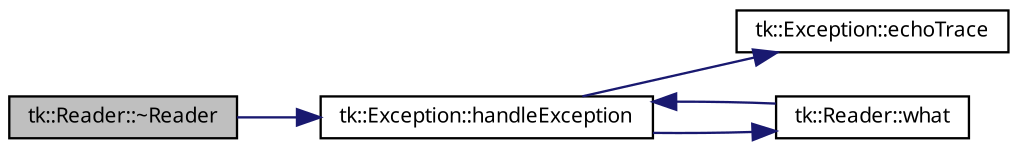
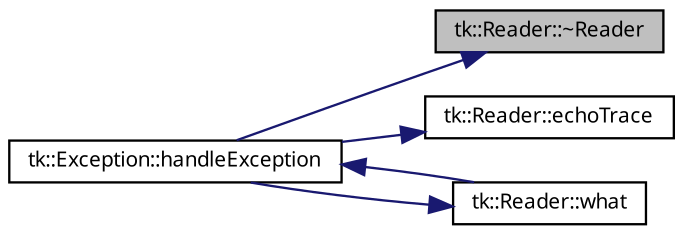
node "tk::Exception::echoTrace": label "tk::Exception::echoTrace" -> "tk::Reader::echoTrace"
edge "tk::Reader::~Reader" -> "tk::Exception::handleException": reversed
